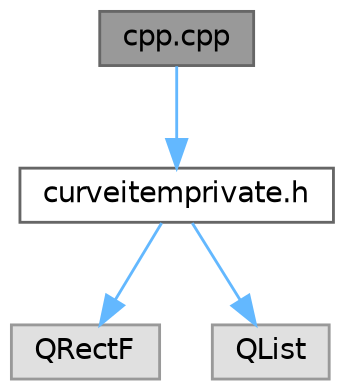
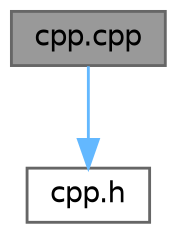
node "curveitemprivate.h": label "curveitemprivate.h" -> "cpp.h"
node "QRectF": removed
node "QList": removed
